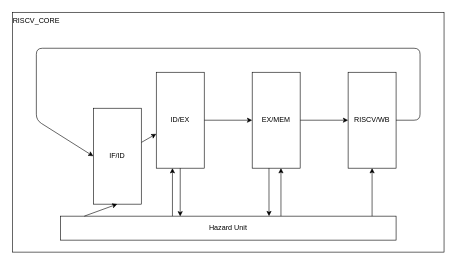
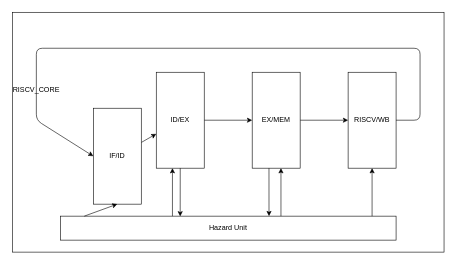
node "RISCV_CORE": moved (36, 21) -> (36, 90)
